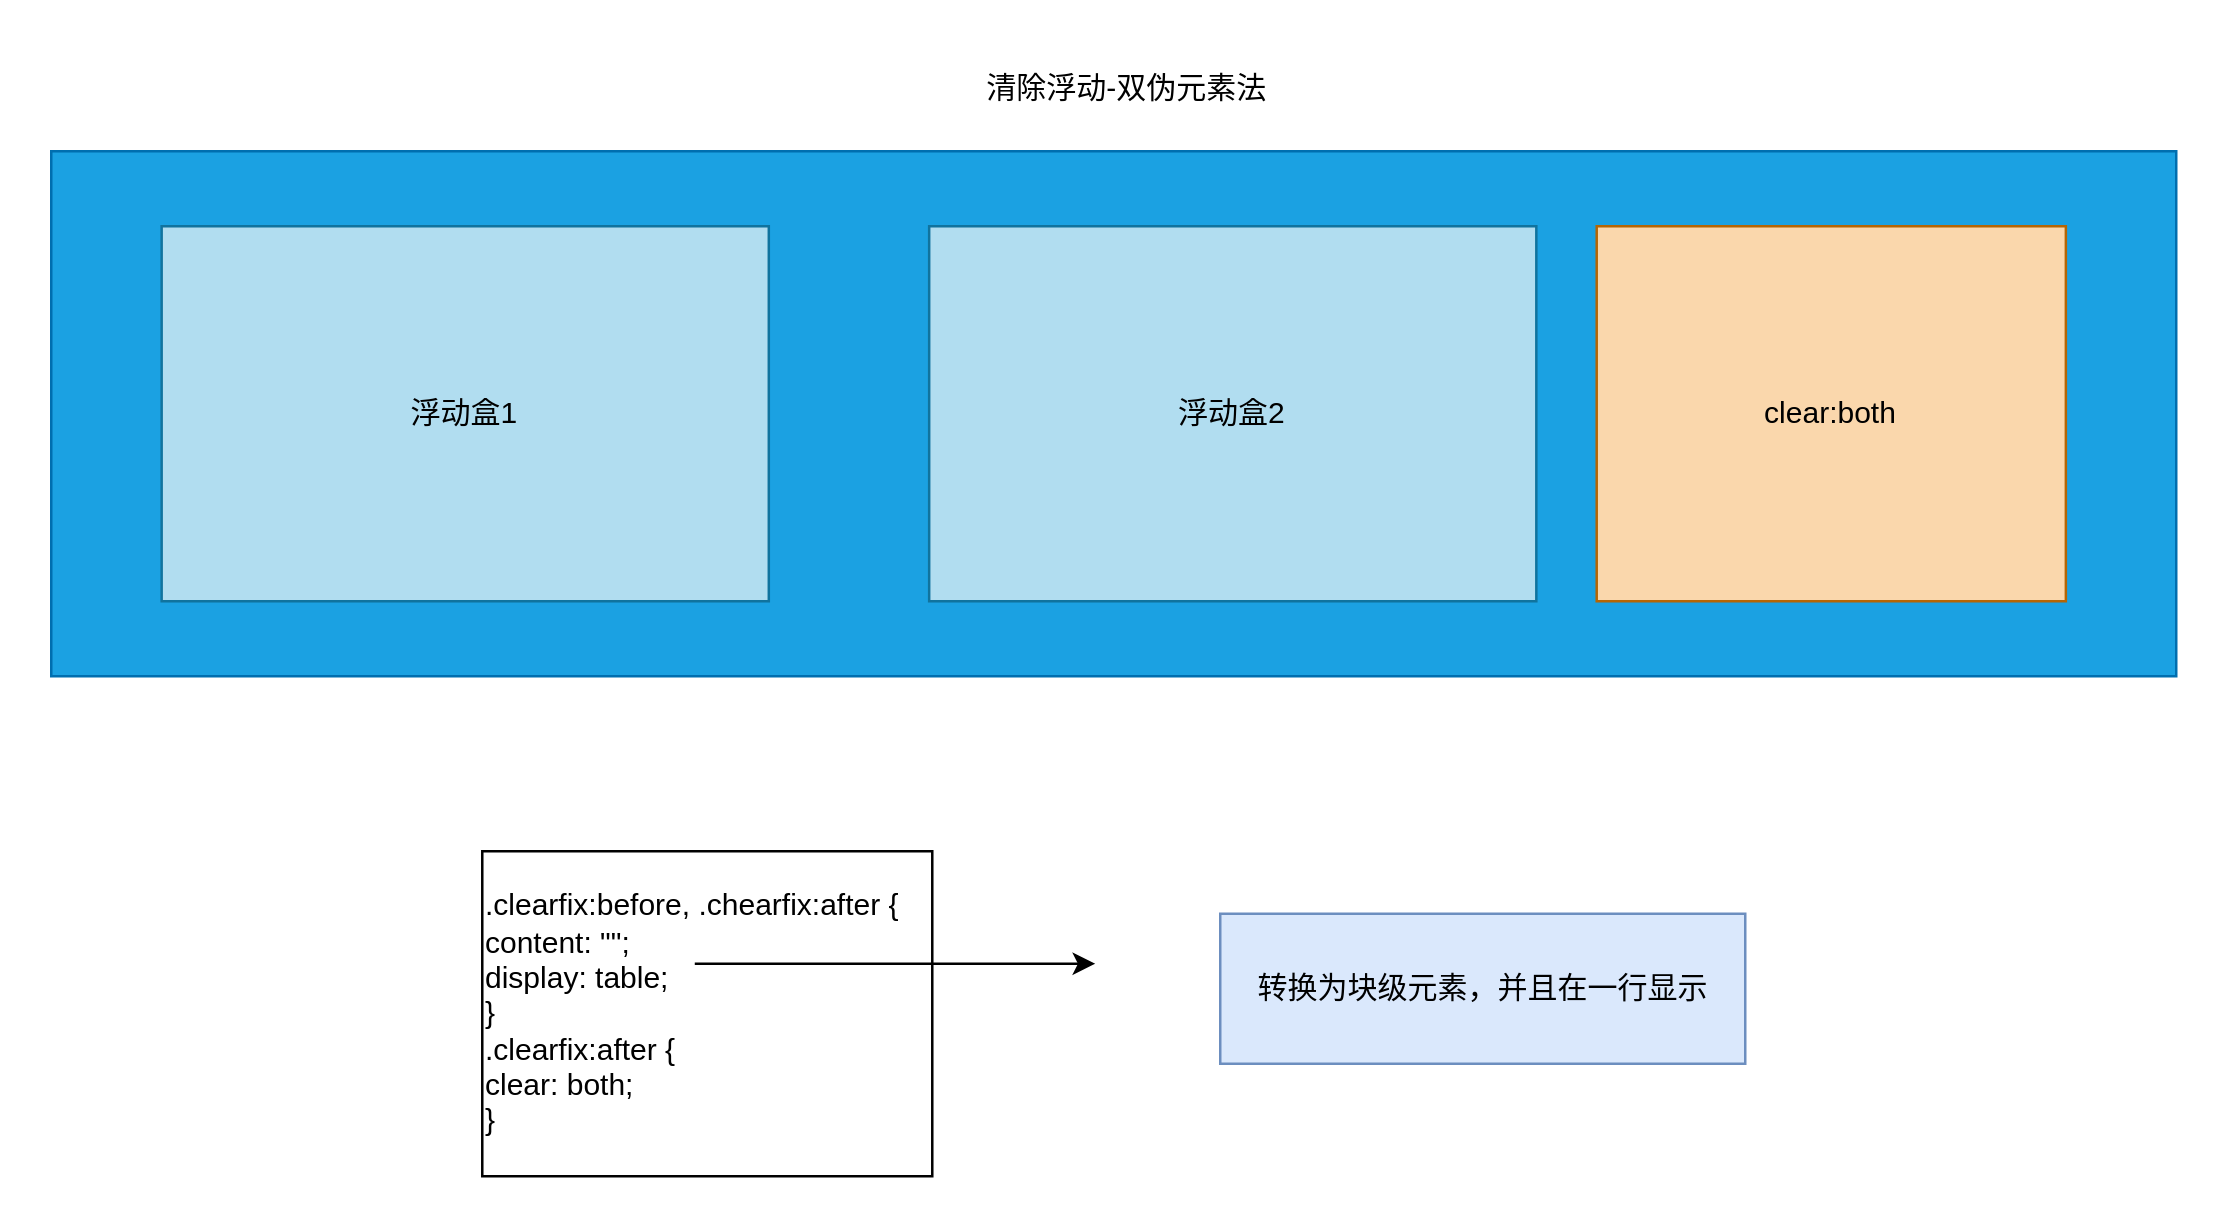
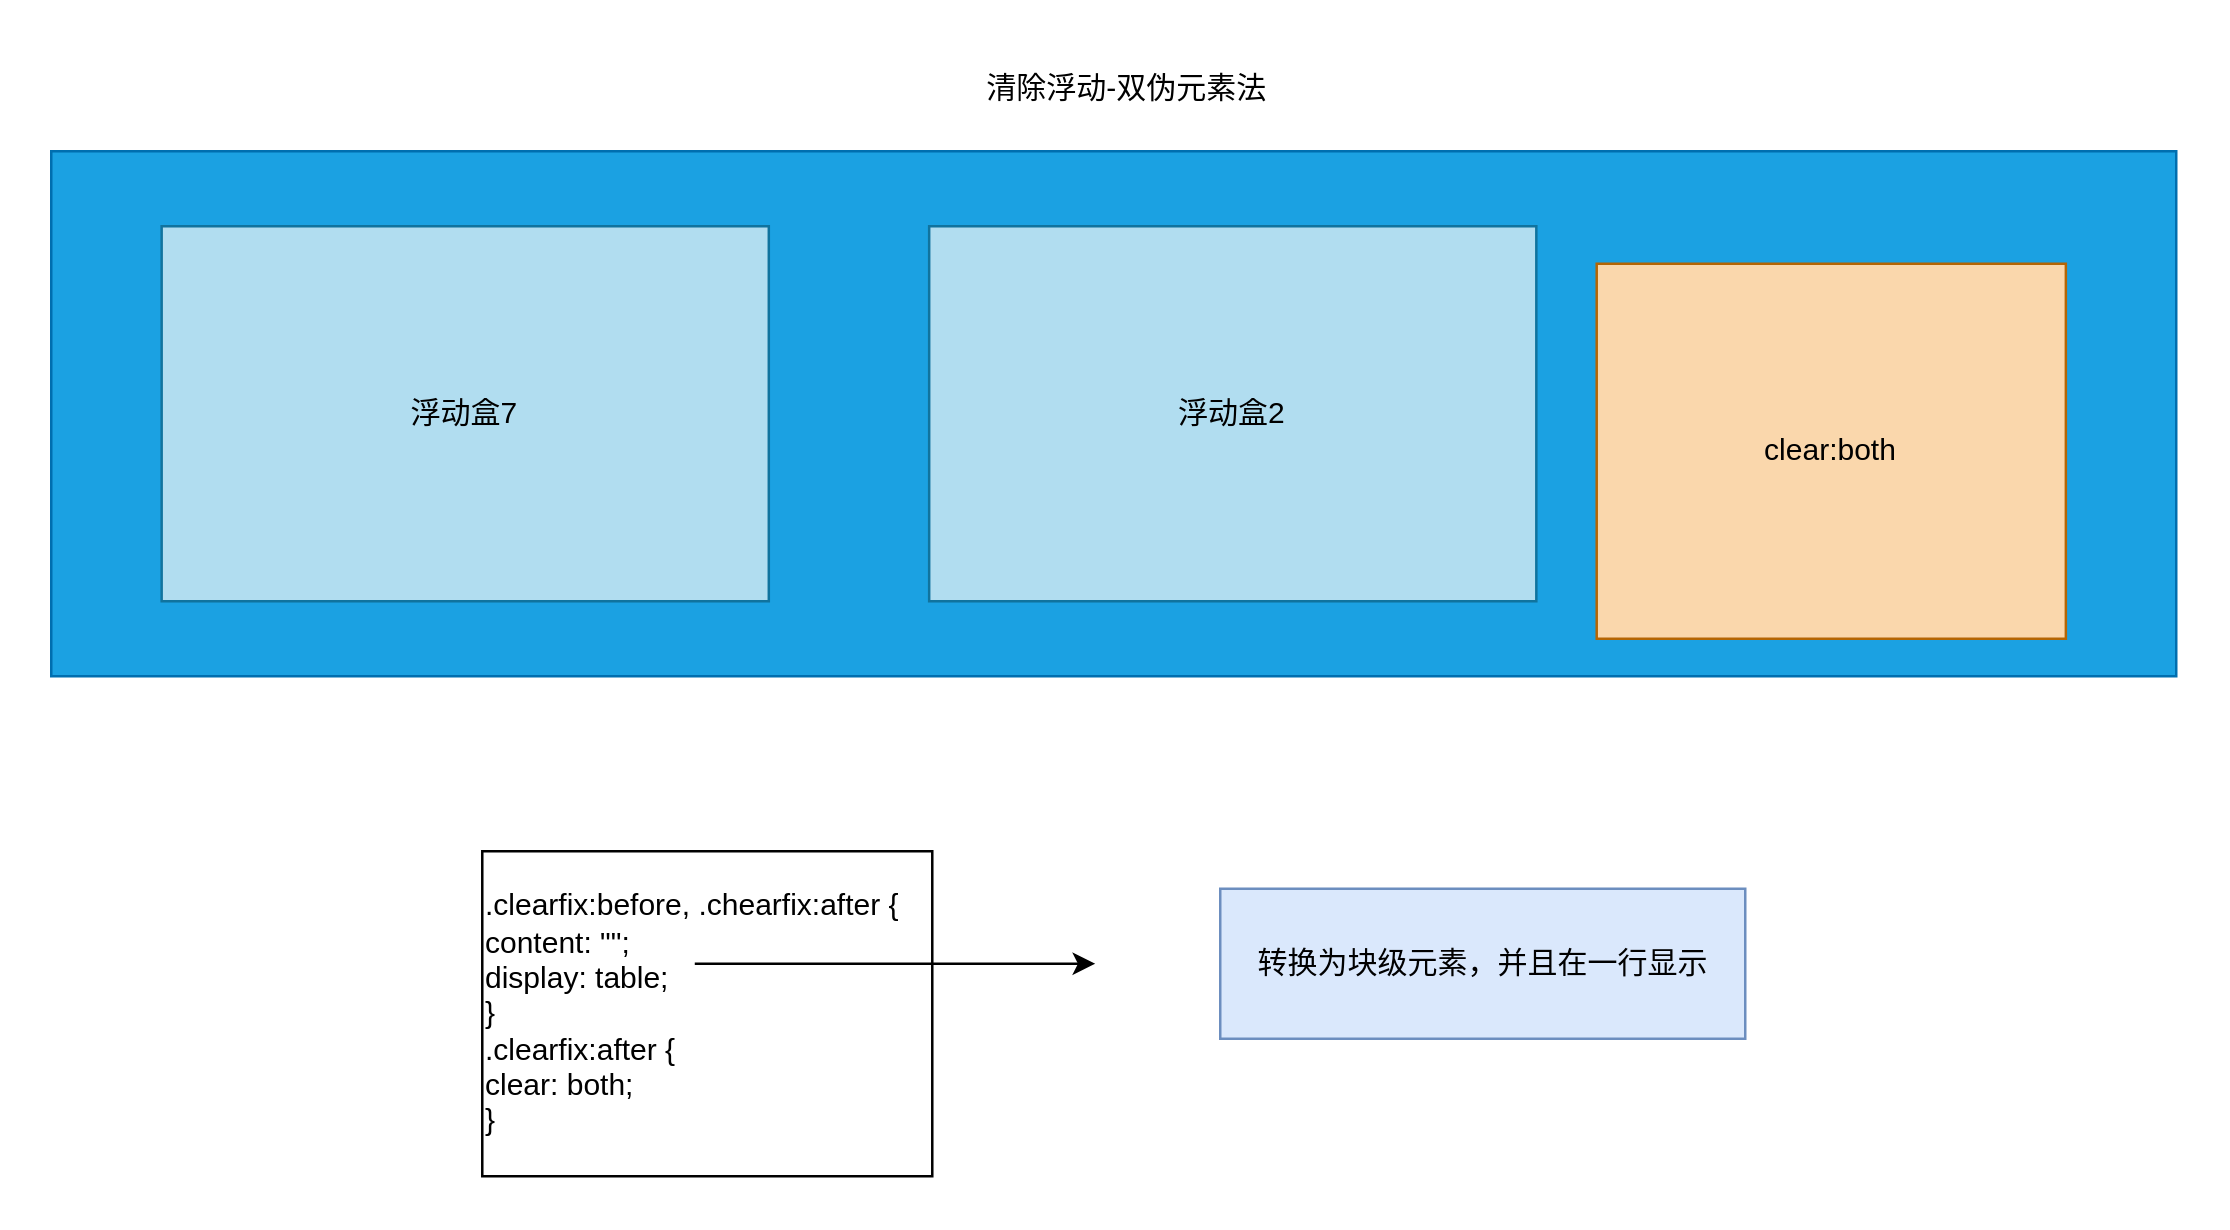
node "浮动盒1": label "浮动盒1" -> "浮动盒7"
node "clear:both": moved (1831, 414) -> (1831, 451)
node "转换为块级元素，并且在一行显示": moved (1483, 989) -> (1483, 964)
